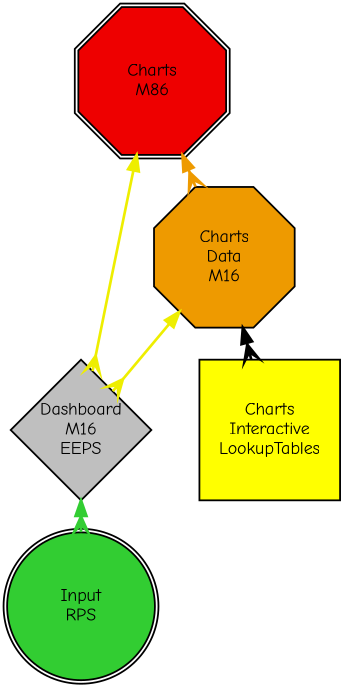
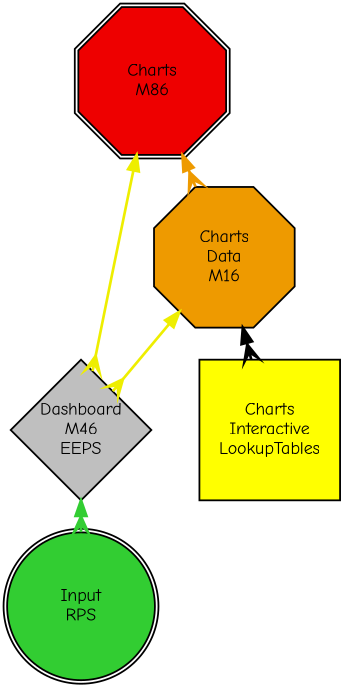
node "Dashboard M16 EEPS": label "Dashboard M16 EEPS" -> "Dashboard M46 EEPS"
